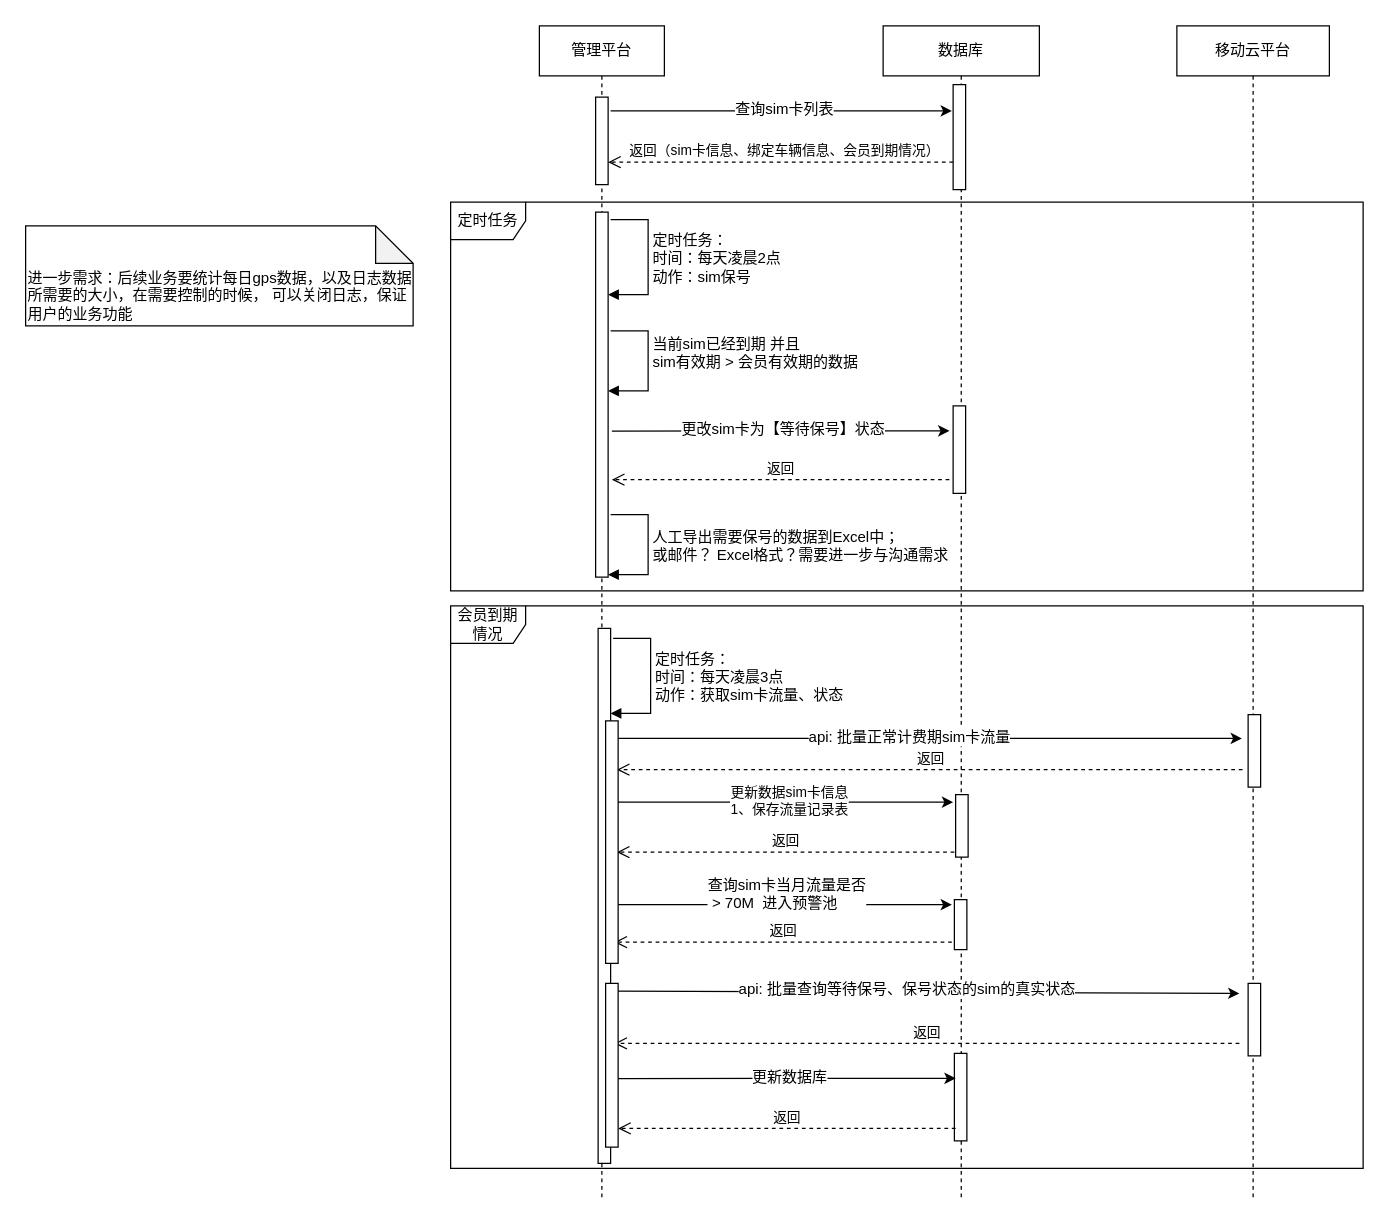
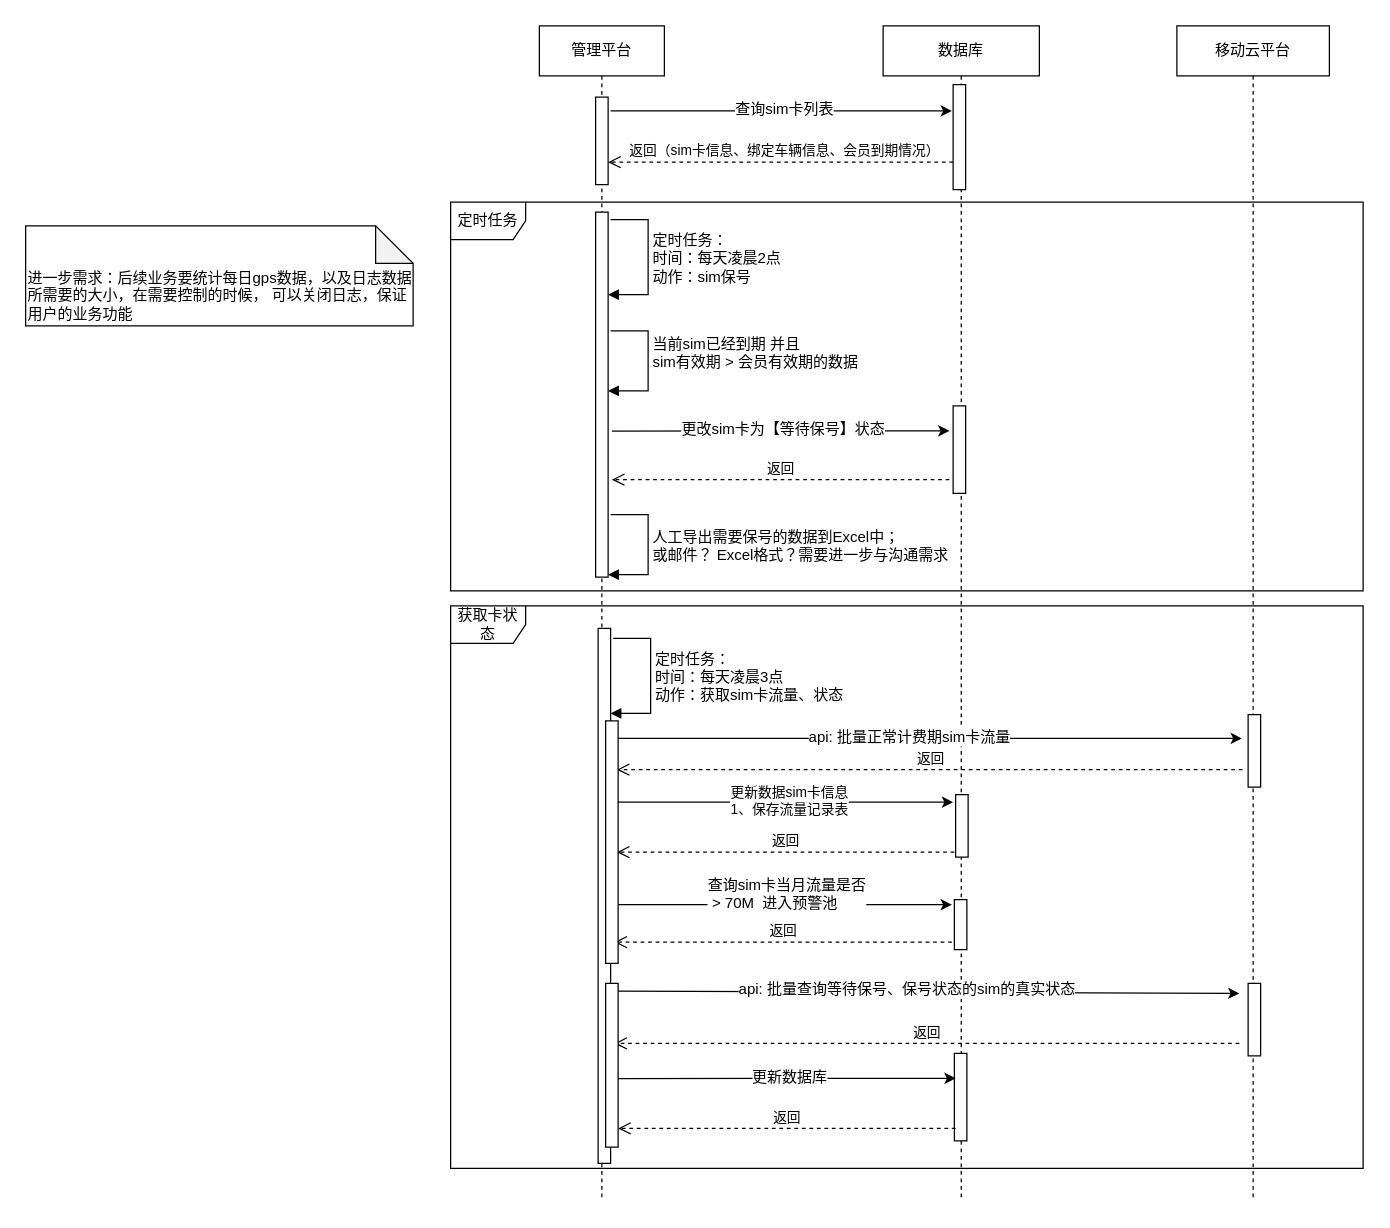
node "会员到期情况": label "会员到期情况" -> "获取卡状态"
